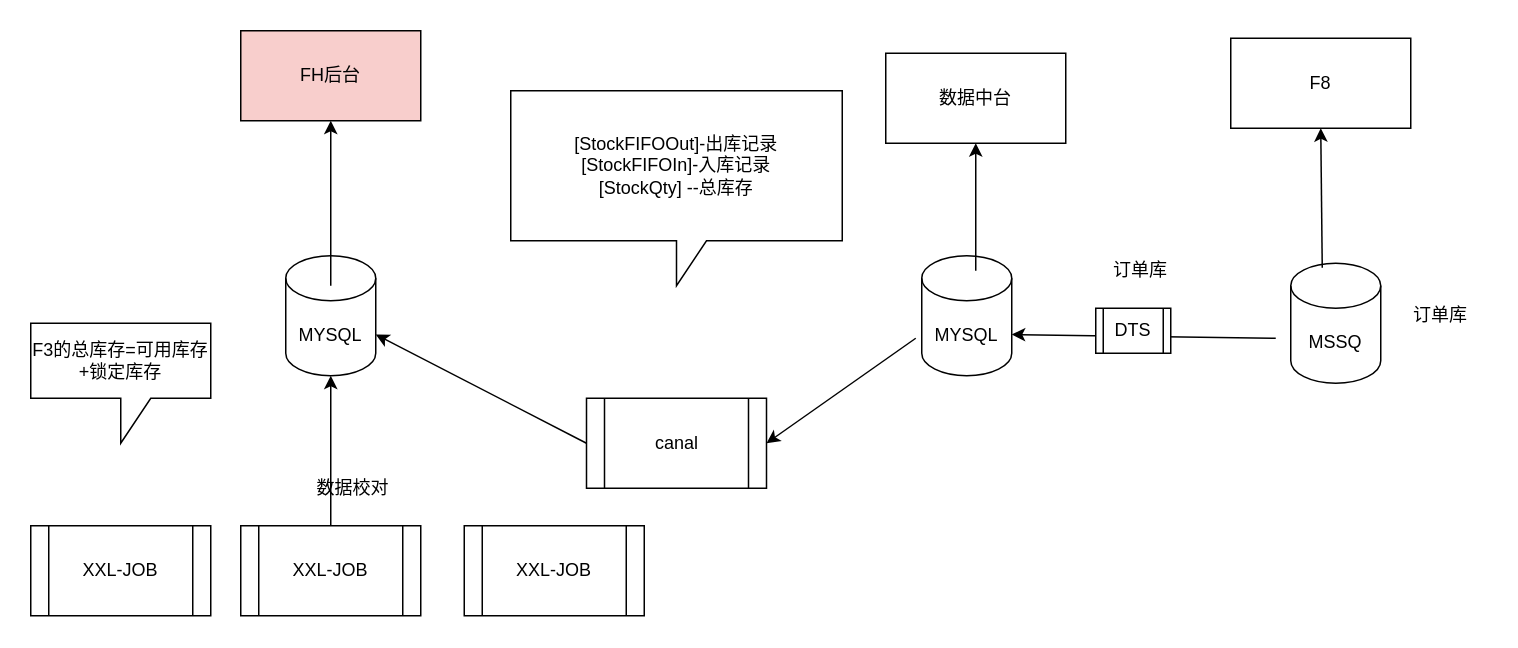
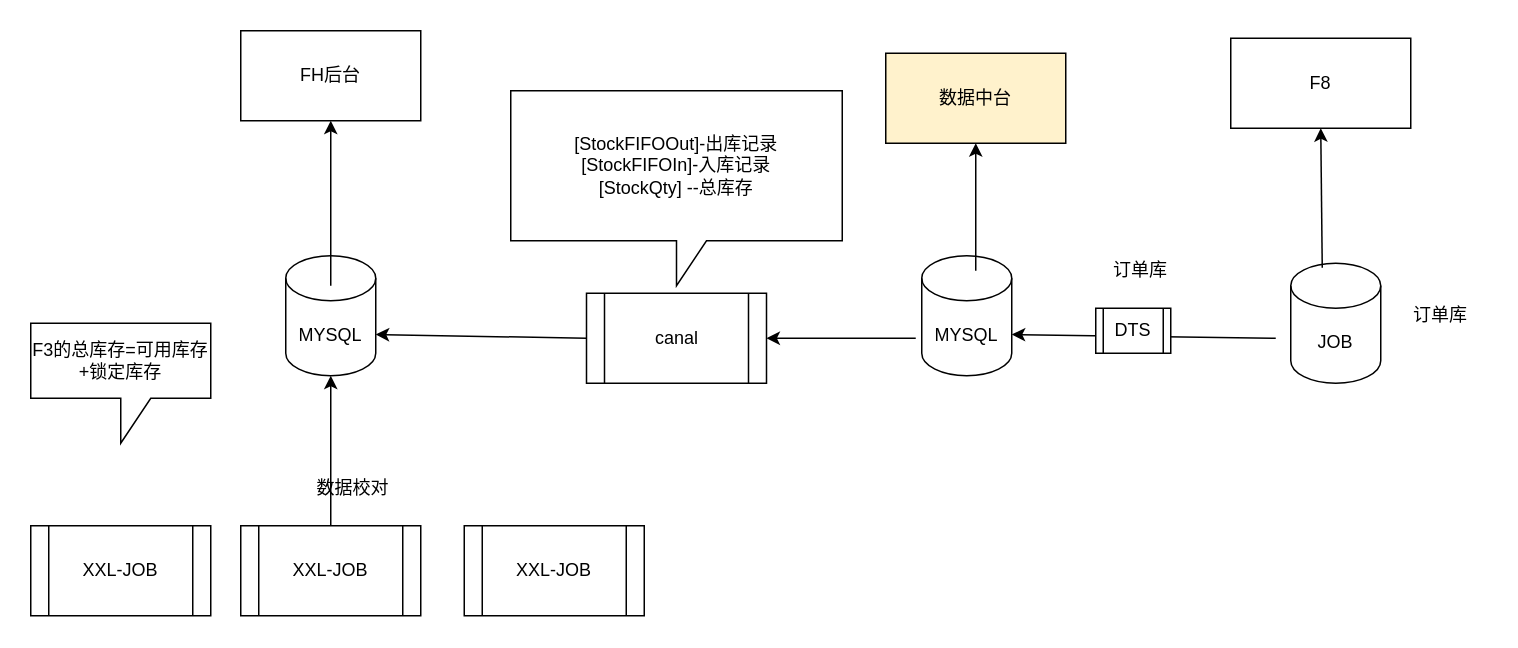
node "FH后台": fillcolor #f8cecc -> #ffffff
node "数据中台": fillcolor #ffffff -> #fff2cc
node "MSSQ": label "MSSQ" -> "JOB"
node "canal": moved (677, 443) -> (677, 338)
